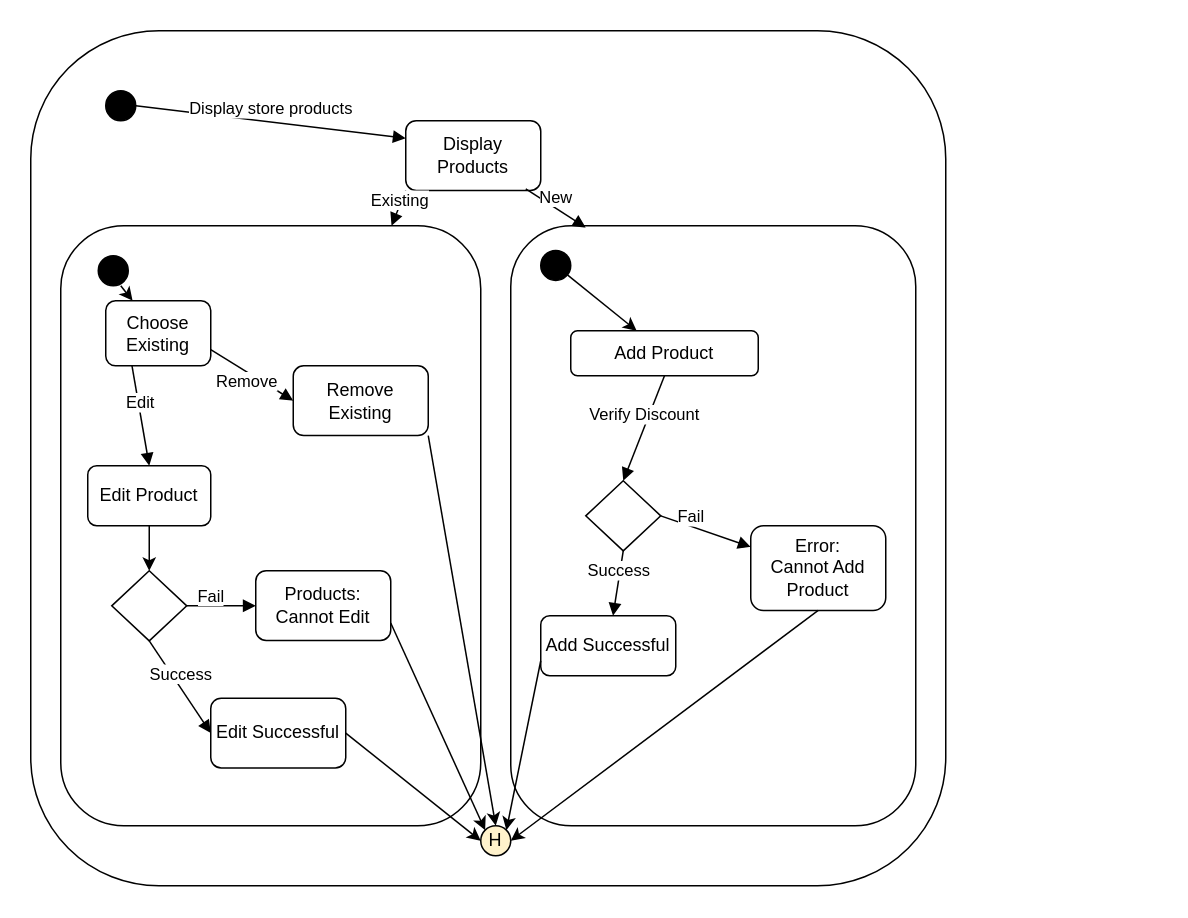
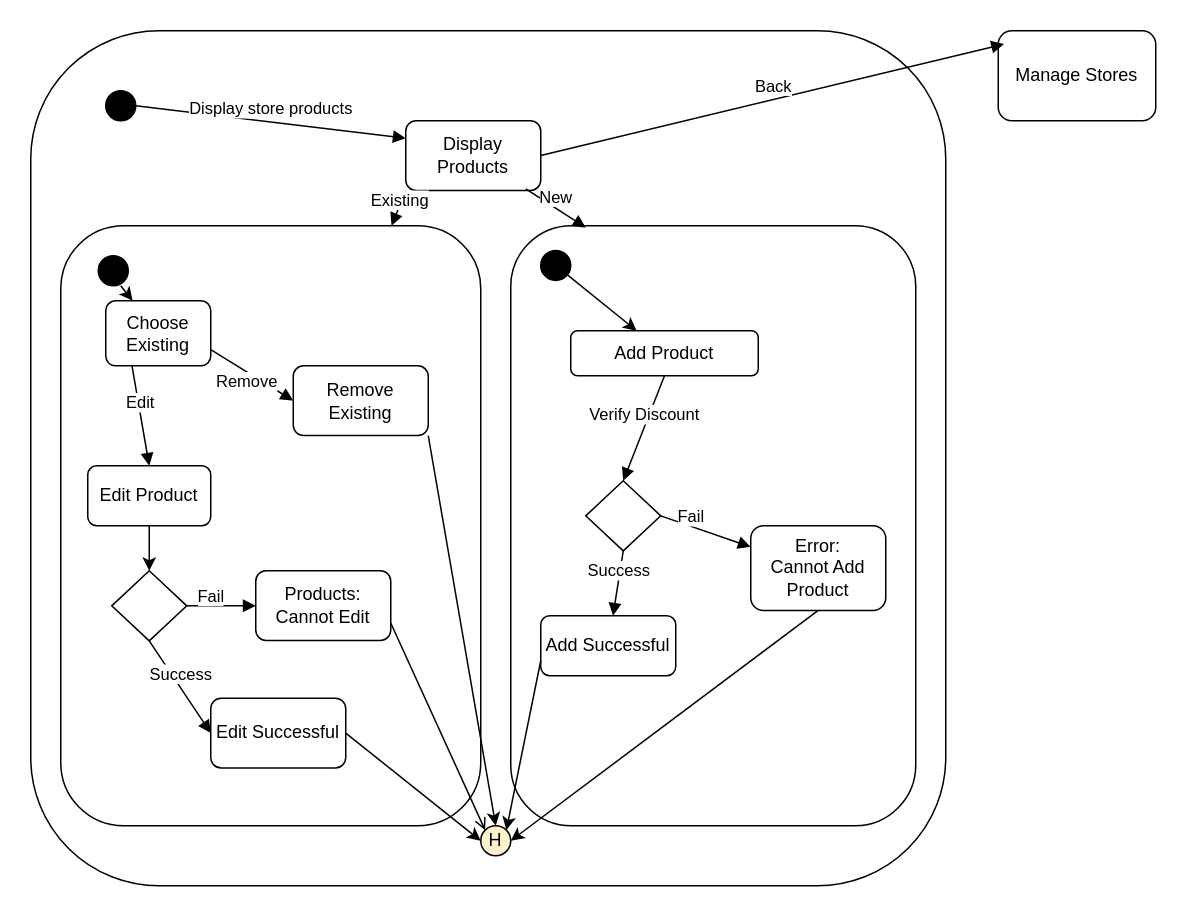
node "Manage Stores": added
edge "Display Products" -> "Manage Stores": added, label "Back"
edge "Products: Cannot Edit" -> "H": arrowhead classic -> open
